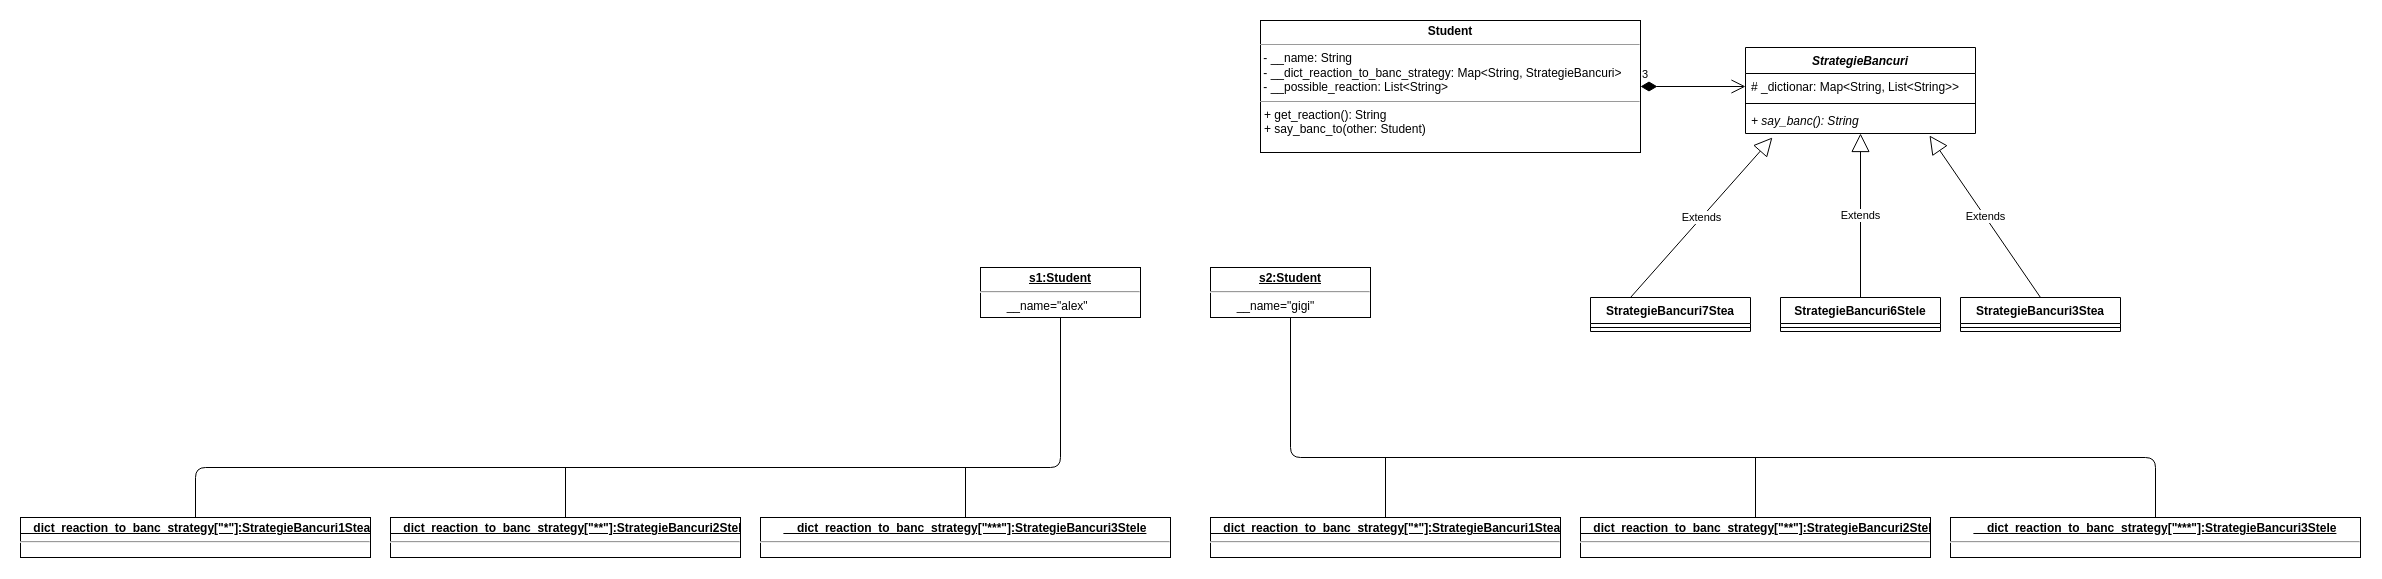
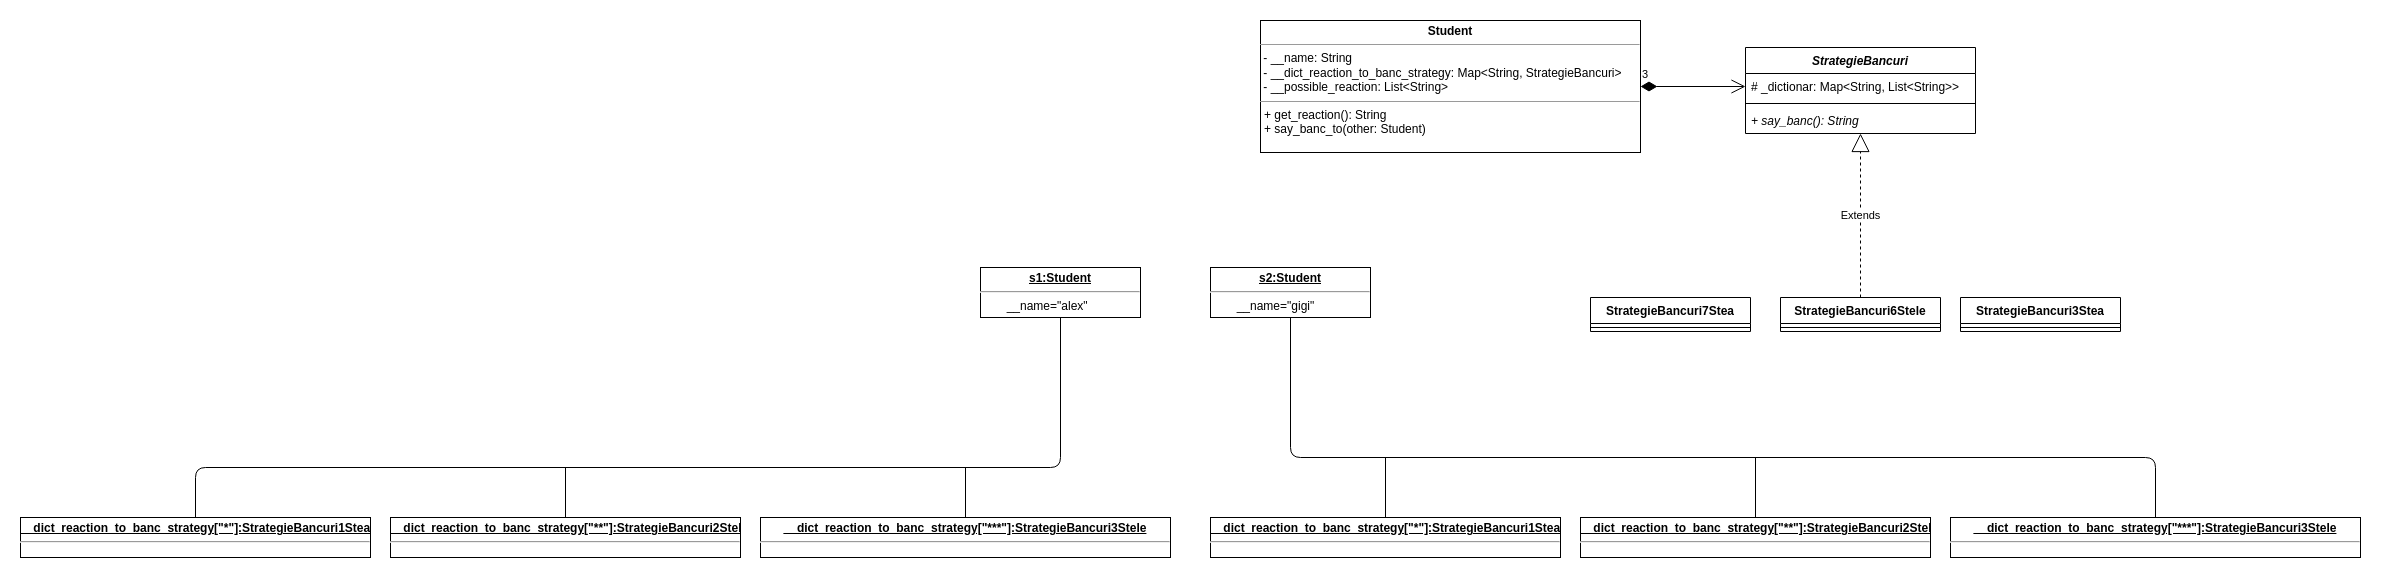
edge "StrategieBancuri3Stea" -> "+ say_banc(): String": removed, label "Extends"
edge "StrategieBancuri7Stea" -> "+ say_banc(): String": removed, label "Extends"
edge "StrategieBancuri6Stele" -> "+ say_banc(): String": style solid -> dashed
